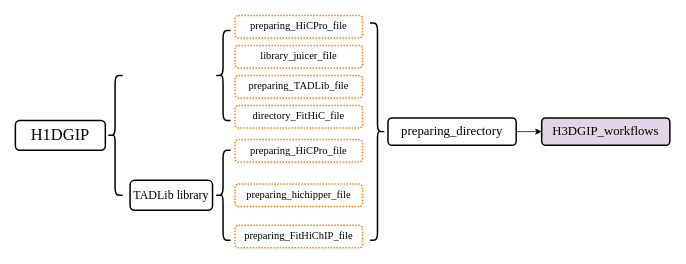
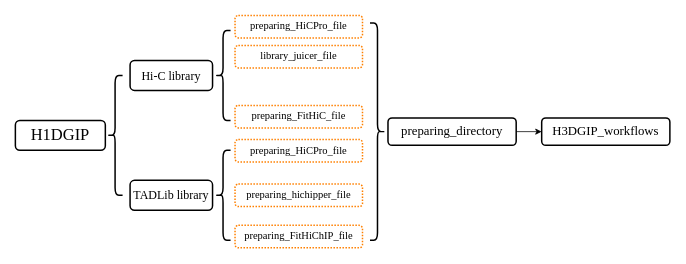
node "Hi-C library": added
node "preparing_TADLib_file": removed
node "directory_FitHiC_file": label "directory_FitHiC_file" -> "preparing_FitHiC_file"
node "H3DGIP_workflows": fillcolor #e1d5e7 -> #ffffff
